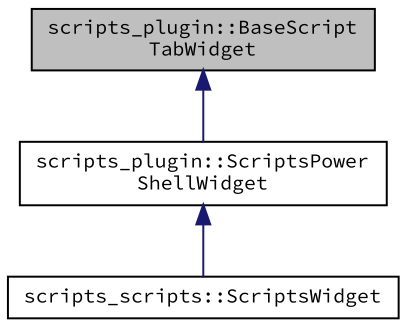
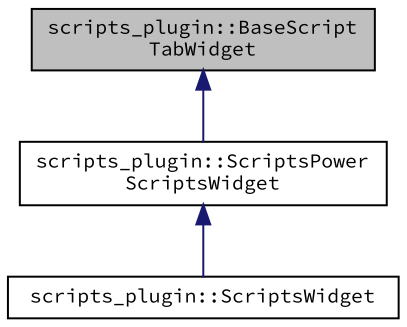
node "scripts_plugin::ScriptsPower ShellWidget": label "scripts_plugin::ScriptsPower ShellWidget" -> "scripts_plugin::ScriptsPower ScriptsWidget"
node "scripts_scripts::ScriptsWidget": label "scripts_scripts::ScriptsWidget" -> "scripts_plugin::ScriptsWidget"
